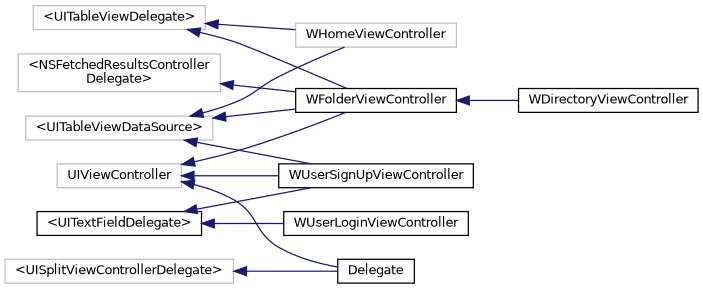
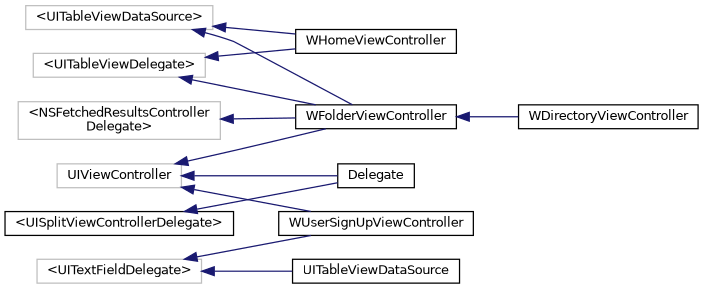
node "WHomeViewController": color grey75 -> black
edge "WUserSignUpViewController" -> "<UITableViewDataSource>": removed
node "<UITextFieldDelegate>": color black -> grey75
node "WUserLoginViewController": label "WUserLoginViewController" -> "UITableViewDataSource"
node "<UISplitViewControllerDelegate>": color grey75 -> black
